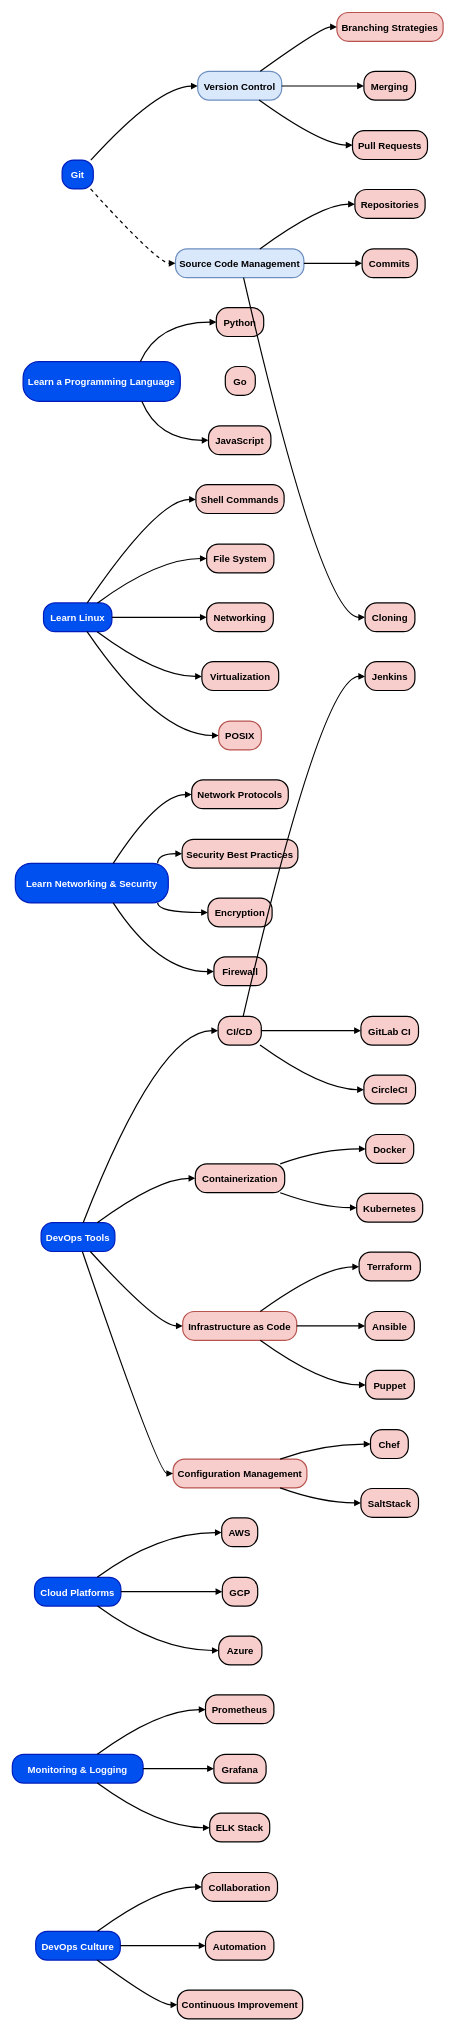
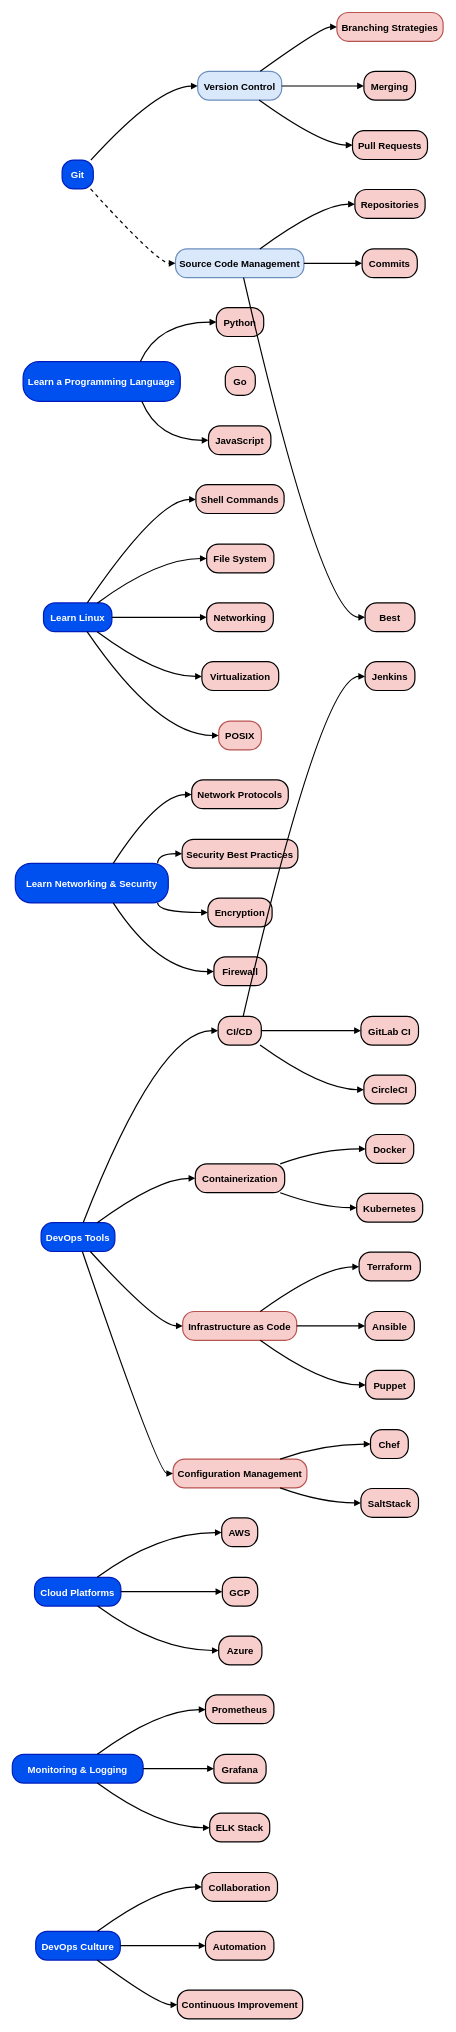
node "Cloning": label "Cloning" -> "Best"
